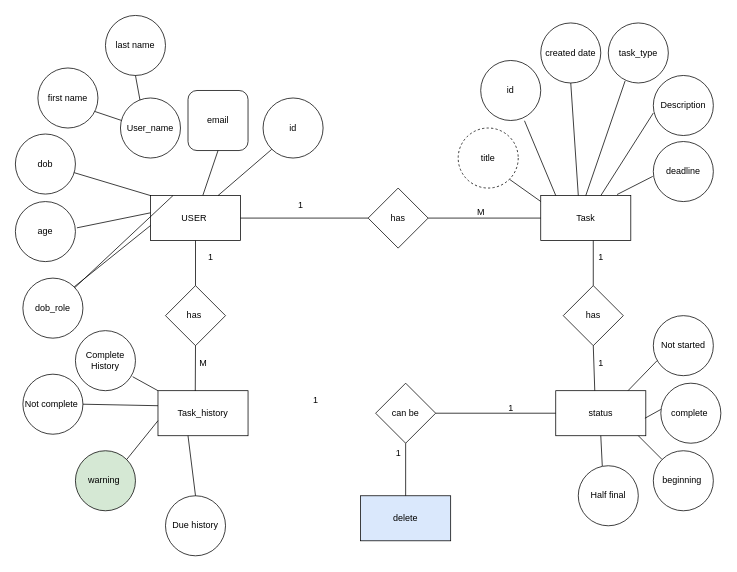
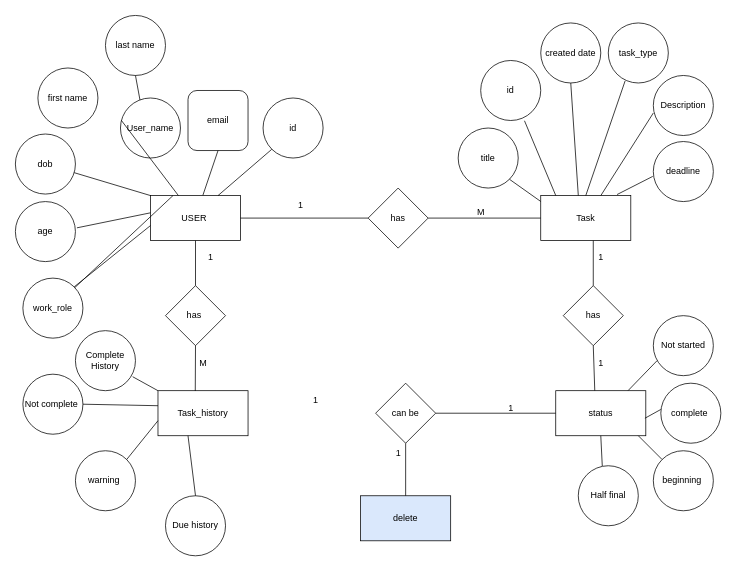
edge "first name" -- "User_name": now "USER" -- "User_name"
node "title": style dashed -> solid
node "dob_role": label "dob_role" -> "work_role"
node "warning": fillcolor #d5e8d4 -> #ffffff
